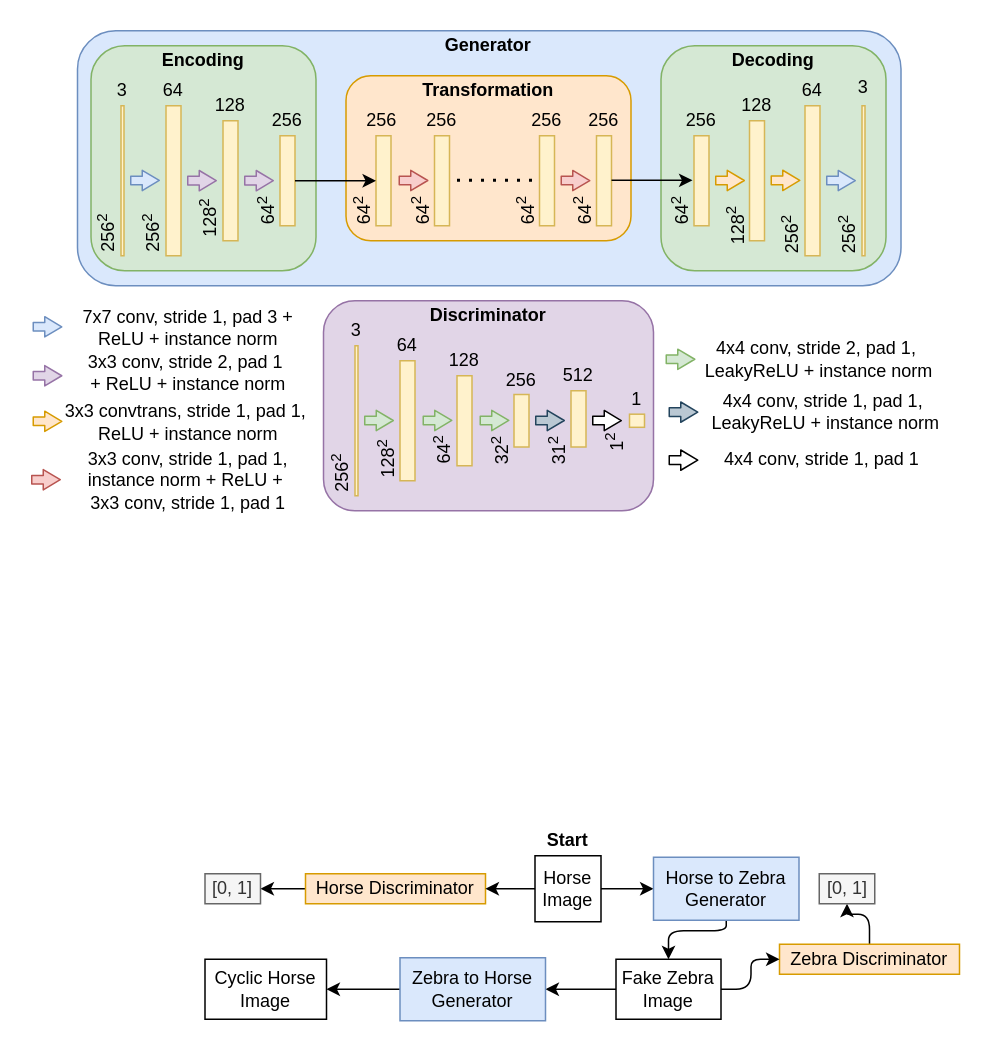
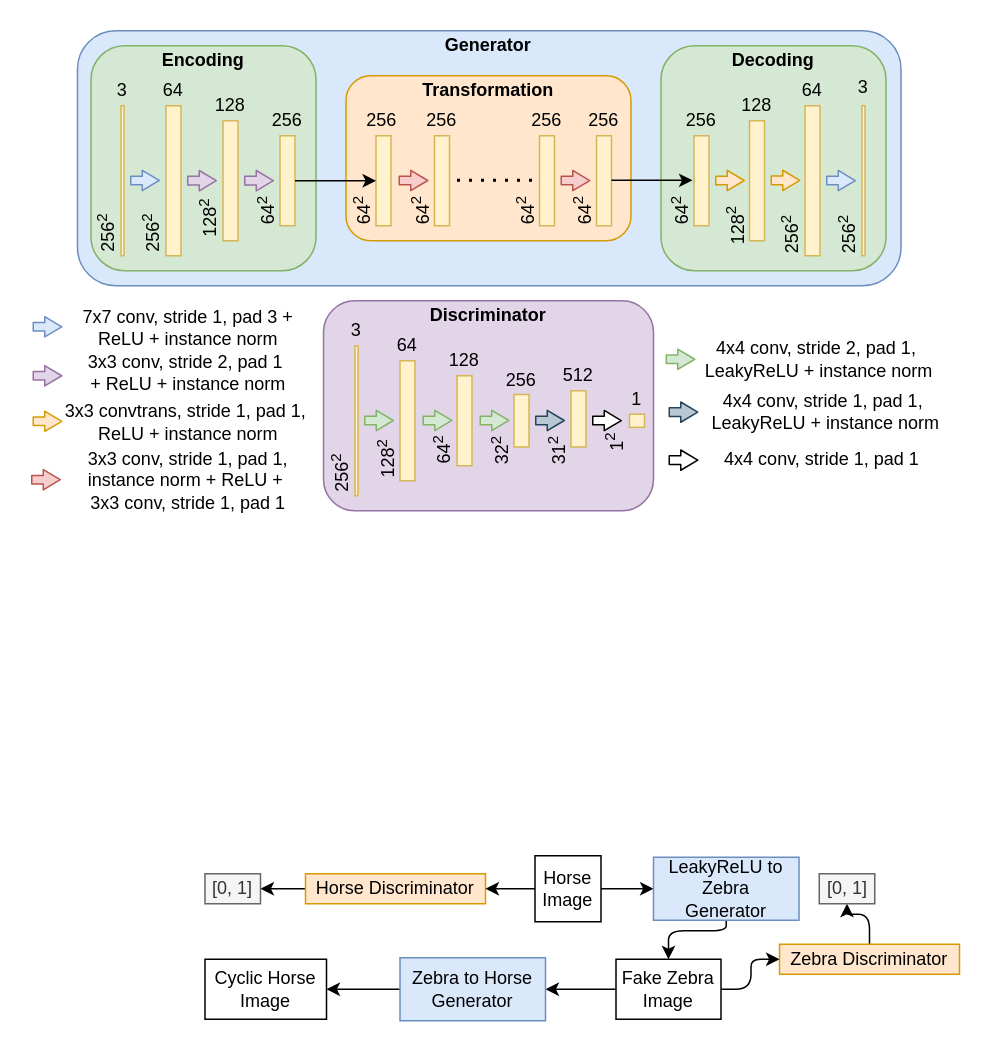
node "Start": removed
node "Horse to Zebra Generator": label "Horse to Zebra Generator" -> "LeakyReLU to Zebra Generator"
